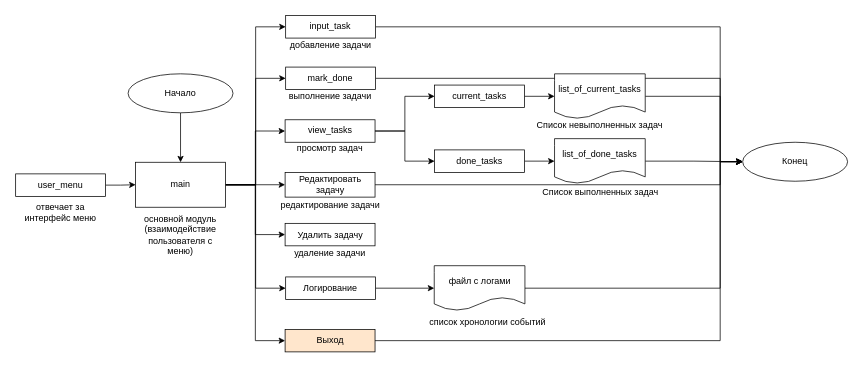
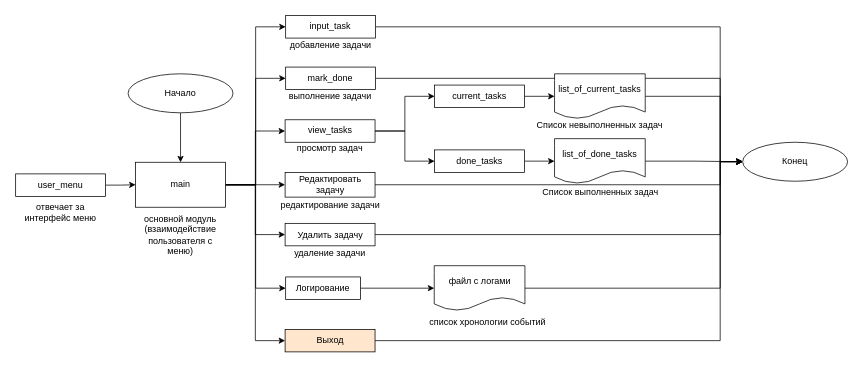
edge "Удалить задачу" -> "Конец": added
node "Логирование": size 90x23 -> 75x23
